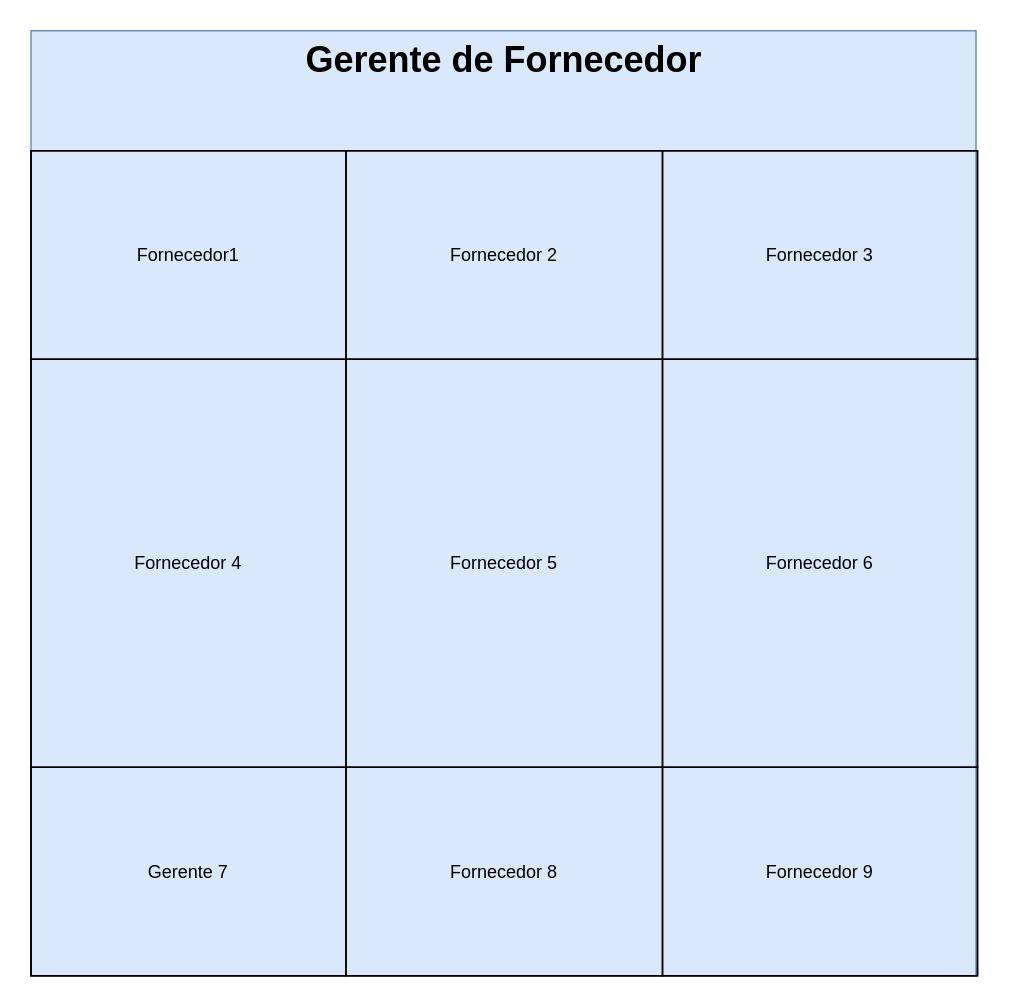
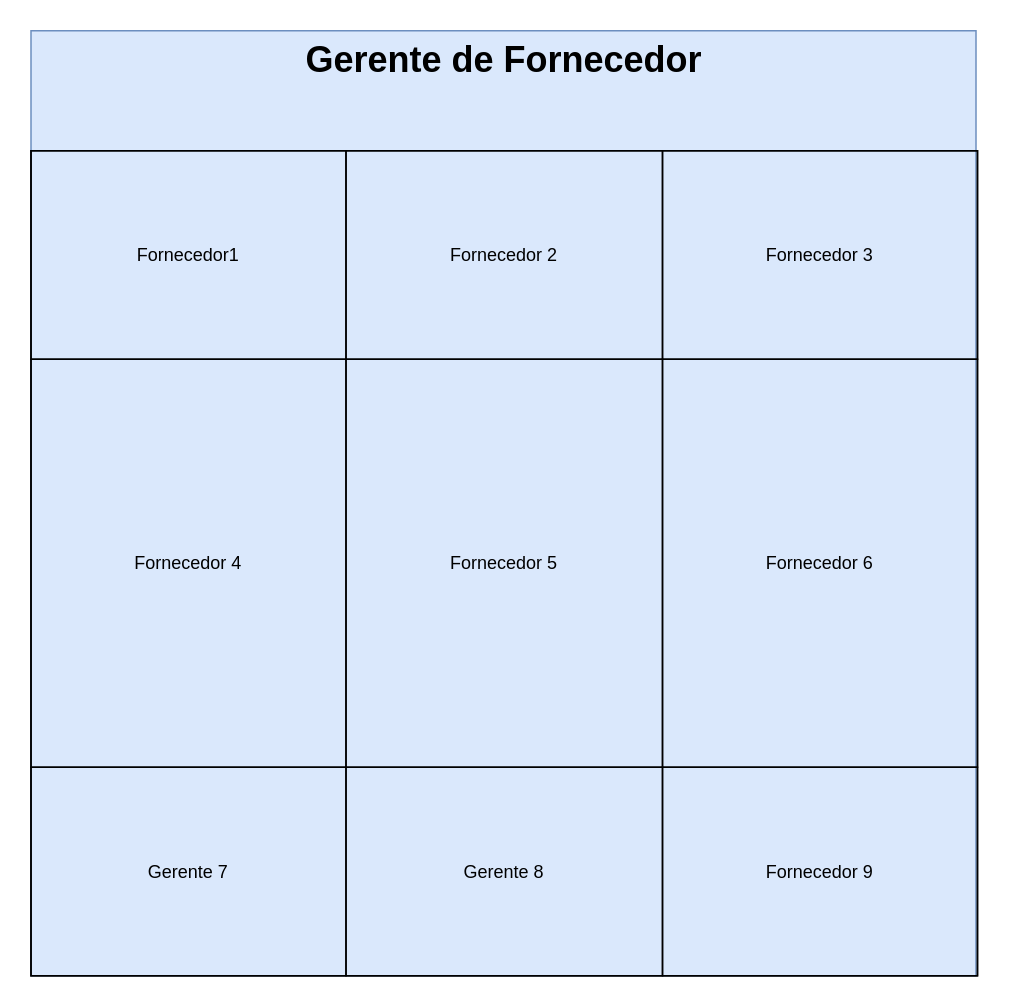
node "Fornecedor 8": label "Fornecedor 8" -> "Gerente 8"
